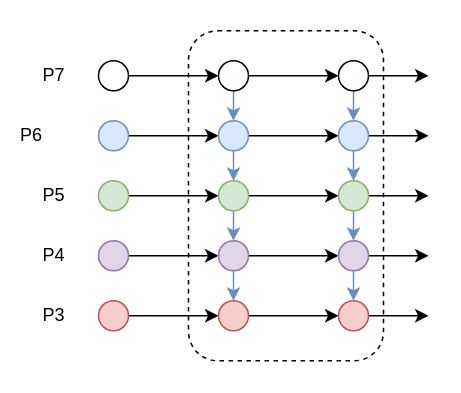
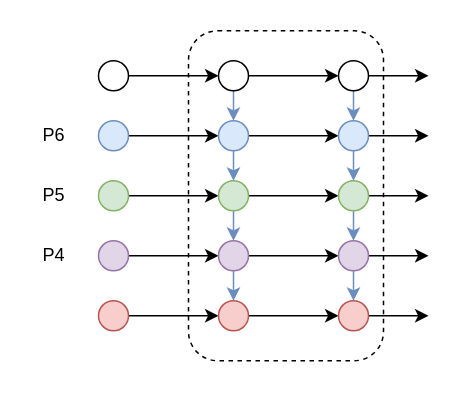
node "P7": removed
node "P6": moved (31, 136) -> (53, 136)
node "P3": removed
